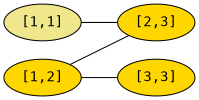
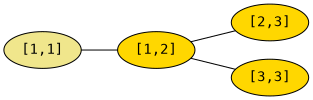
edge "[1,1]" -- "[2,3]": now "[1,1]" -- "[1,2]"
